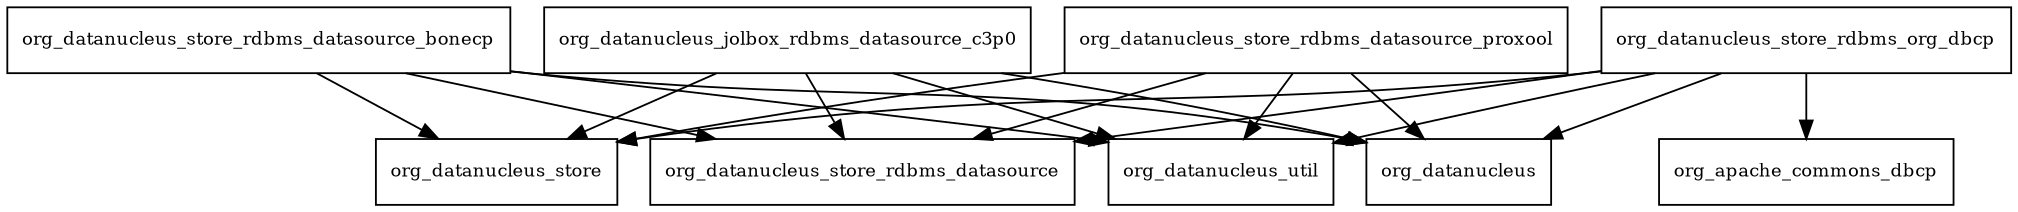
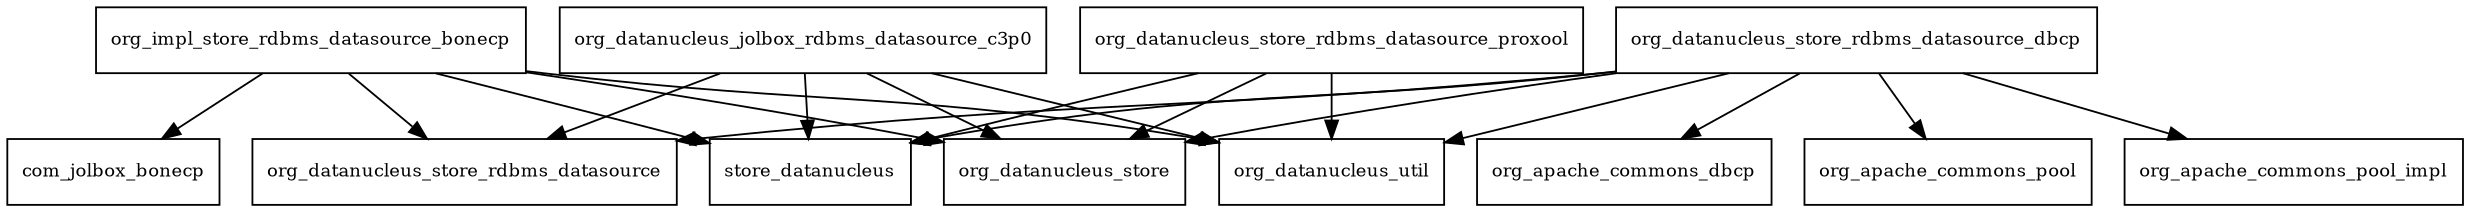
node "org_datanucleus_store_rdbms_datasource_bonecp": label "org_datanucleus_store_rdbms_datasource_bonecp" -> "org_impl_store_rdbms_datasource_bonecp"
node "org_datanucleus_store_rdbms_org_dbcp": label "org_datanucleus_store_rdbms_org_dbcp" -> "org_datanucleus_store_rdbms_datasource_dbcp"
edge "org_datanucleus_store_rdbms_datasource_proxool" -> "org_datanucleus_store_rdbms_datasource": removed
node "com_jolbox_bonecp": added
node "org_datanucleus": label "org_datanucleus" -> "store_datanucleus"
node "org_apache_commons_pool": added
node "org_apache_commons_pool_impl": added
